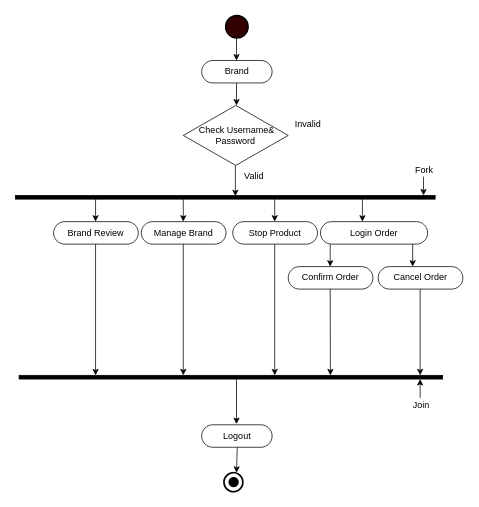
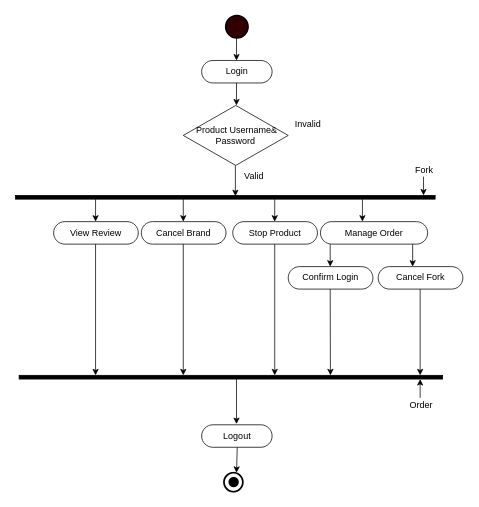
node "Brand": label "Brand" -> "Login"
node "Check Username& Password": label "Check Username& Password" -> "Product Username& Password"
node "Brand Review": label "Brand Review" -> "View Review"
node "Manage Brand": label "Manage Brand" -> "Cancel Brand"
node "Login Order": label "Login Order" -> "Manage Order"
node "Confirm Order": label "Confirm Order" -> "Confirm Login"
node "Cancel Order": label "Cancel Order" -> "Cancel Fork"
node "Join": label "Join" -> "Order"
